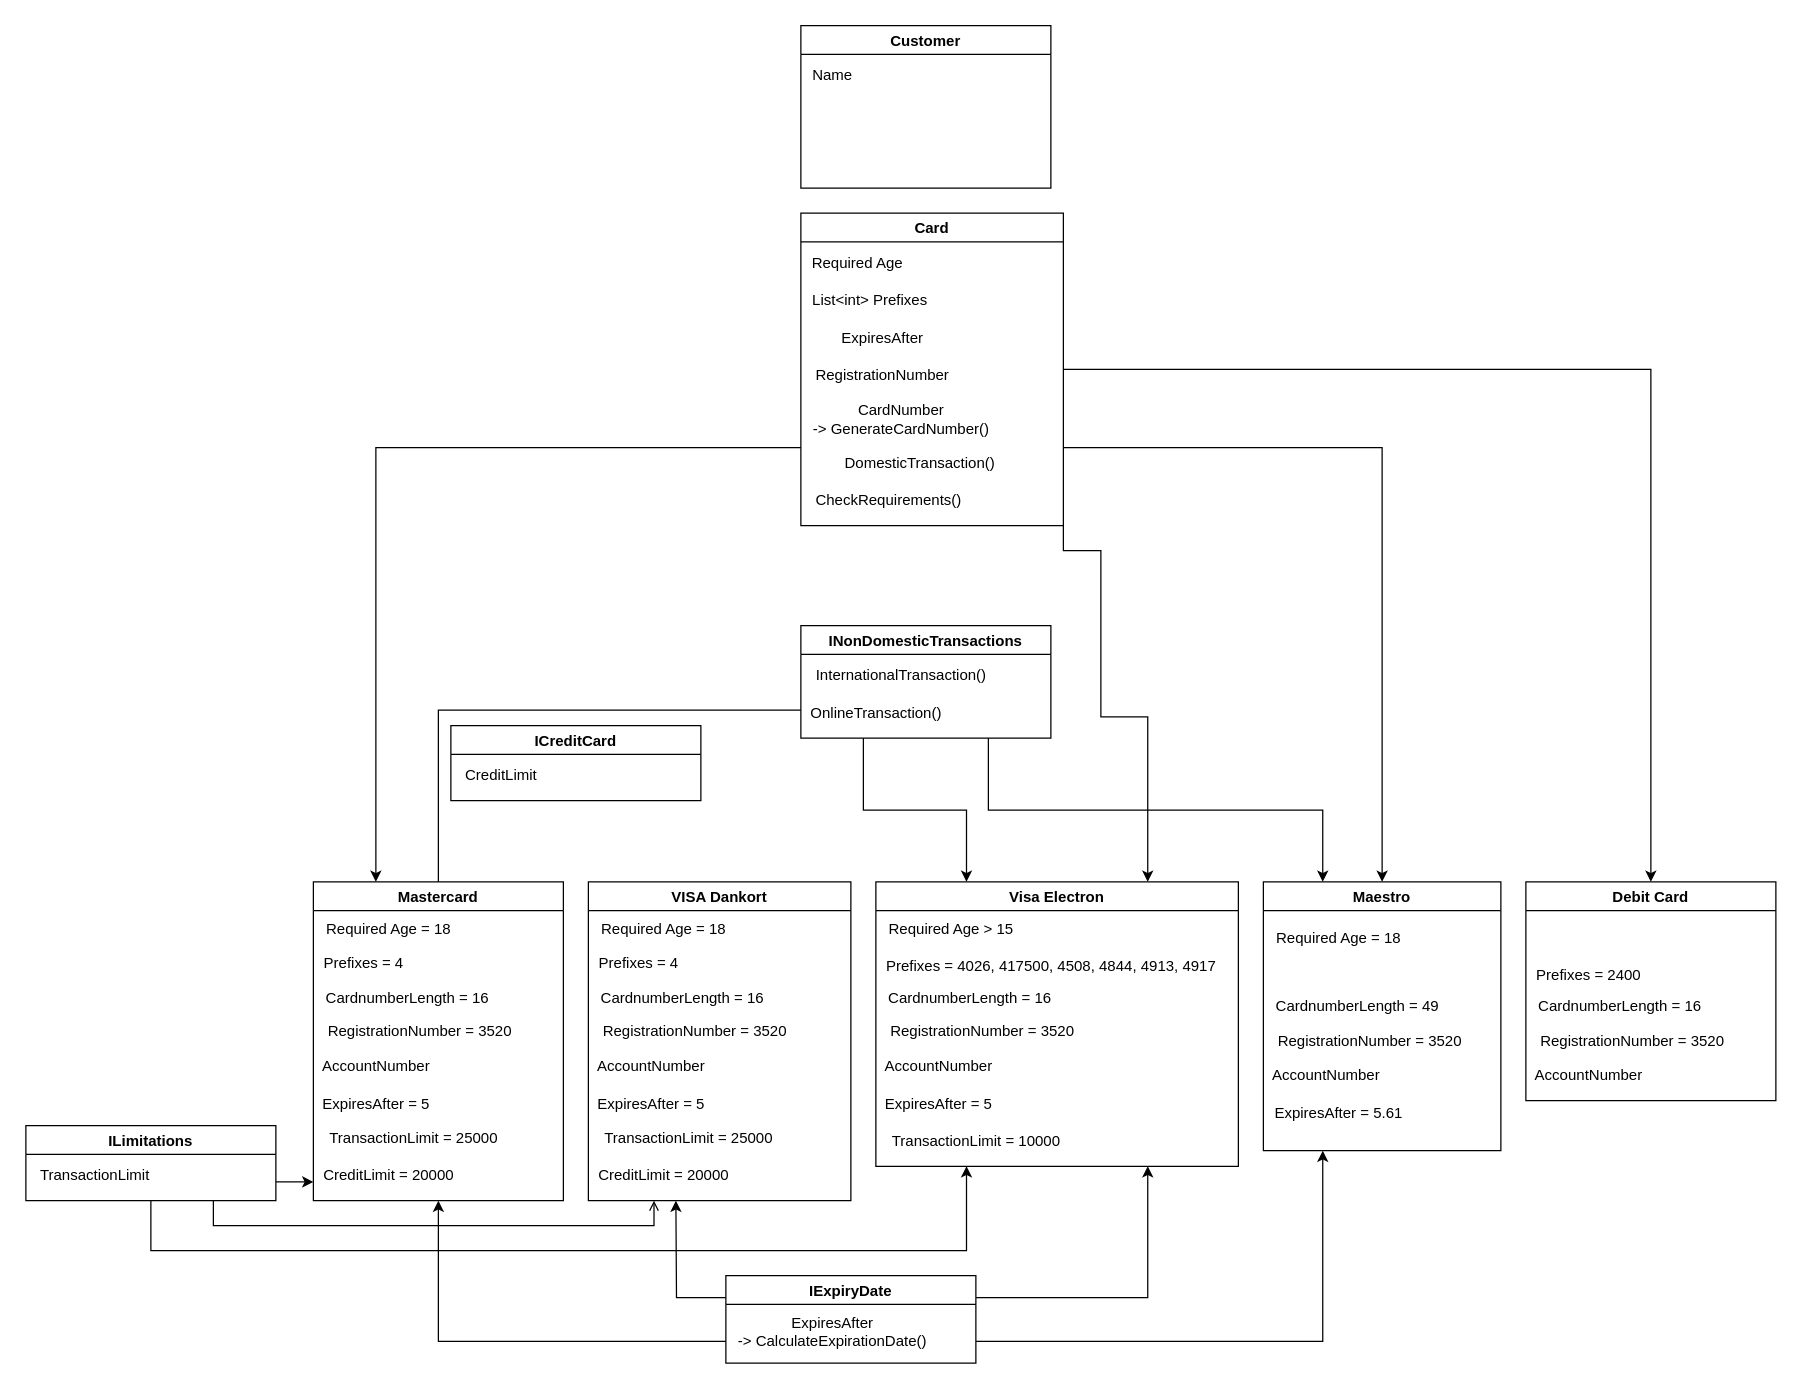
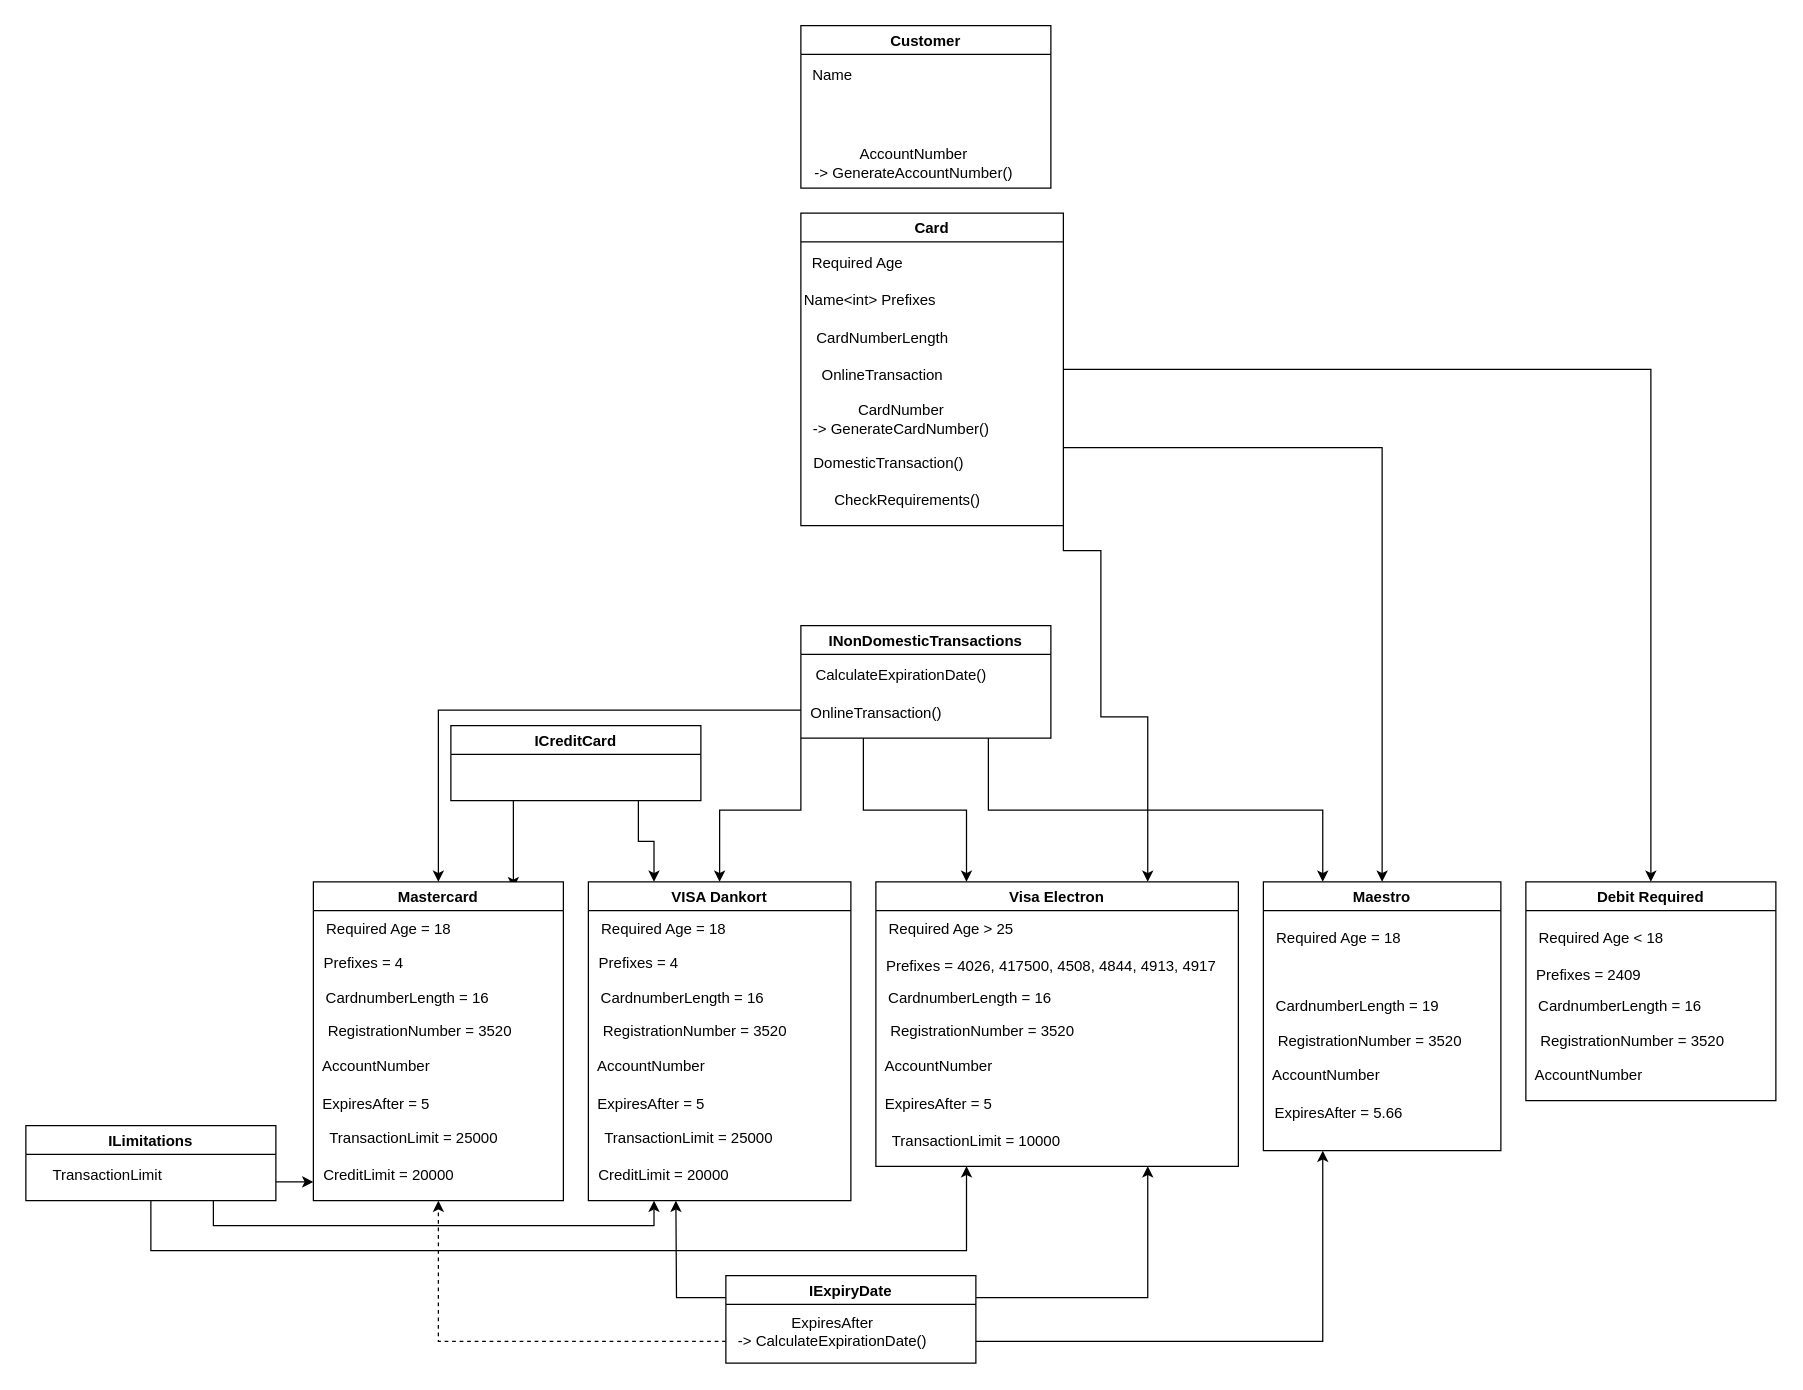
node "AccountNumber -> GenerateAccountNumber()": added
node "List<int> Prefixes": label "List<int> Prefixes" -> "Name<int> Prefixes"
node "ExpiresAfter": label "ExpiresAfter" -> "CardNumberLength"
node "RegistrationNumber": label "RegistrationNumber" -> "OnlineTransaction"
edge "Card" -> "Mastercard": removed
node "DomesticTransaction()": moved (919, 463) -> (888, 463)
node "CheckRequirements()": moved (888, 501) -> (907, 501)
node "InternationalTransaction()": label "InternationalTransaction()" -> "CalculateExpirationDate()"
node "CreditLimit": removed
edge "INonDomesticTransactions" -> "VISA Dankort": added
edge "ICreditCard" -> "Mastercard": added
edge "ICreditCard" -> "VISA Dankort": added
edge "INonDomesticTransactions" -- "Mastercard": arrowhead none -> classic
node "Debit Card": label "Debit Card" -> "Debit Required"
node "Required Age > 15": label "Required Age > 15" -> "Required Age > 25"
node "Required Age < 18": added
node "Prefixes = 2400": label "Prefixes = 2400" -> "Prefixes = 2409"
node "CardnumberLength = 49": label "CardnumberLength = 49" -> "CardnumberLength = 19"
node "ExpiresAfter = 5.61": label "ExpiresAfter = 5.61" -> "ExpiresAfter = 5.66"
node "TransactionLimit": moved (94, 1176) -> (107, 1176)
edge "ILimitations" -> "VISA Dankort": arrowhead open -> classic
edge "IExpiryDate" -> "Mastercard": style solid -> dashed
